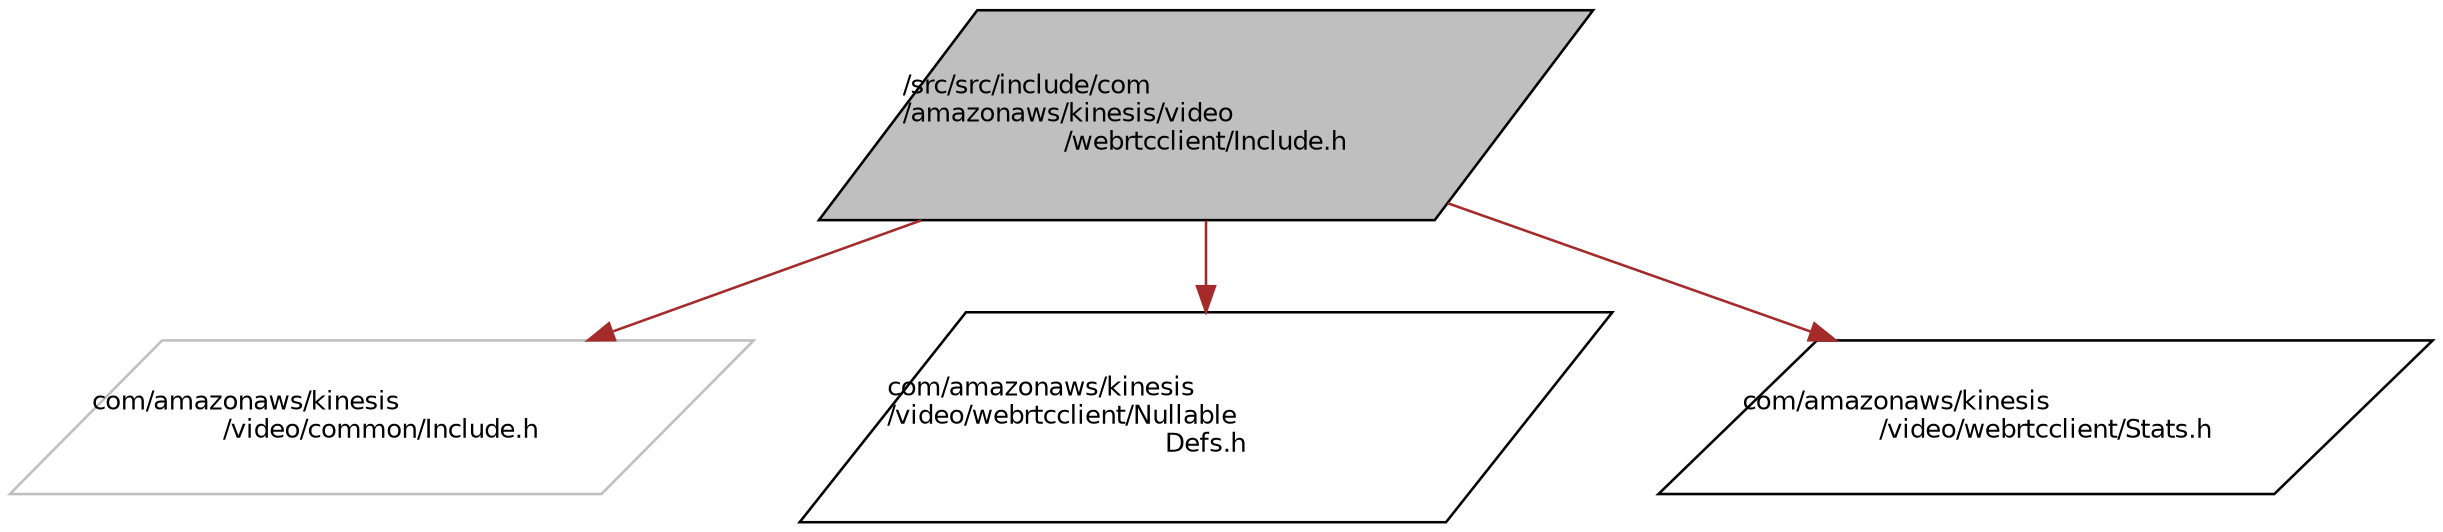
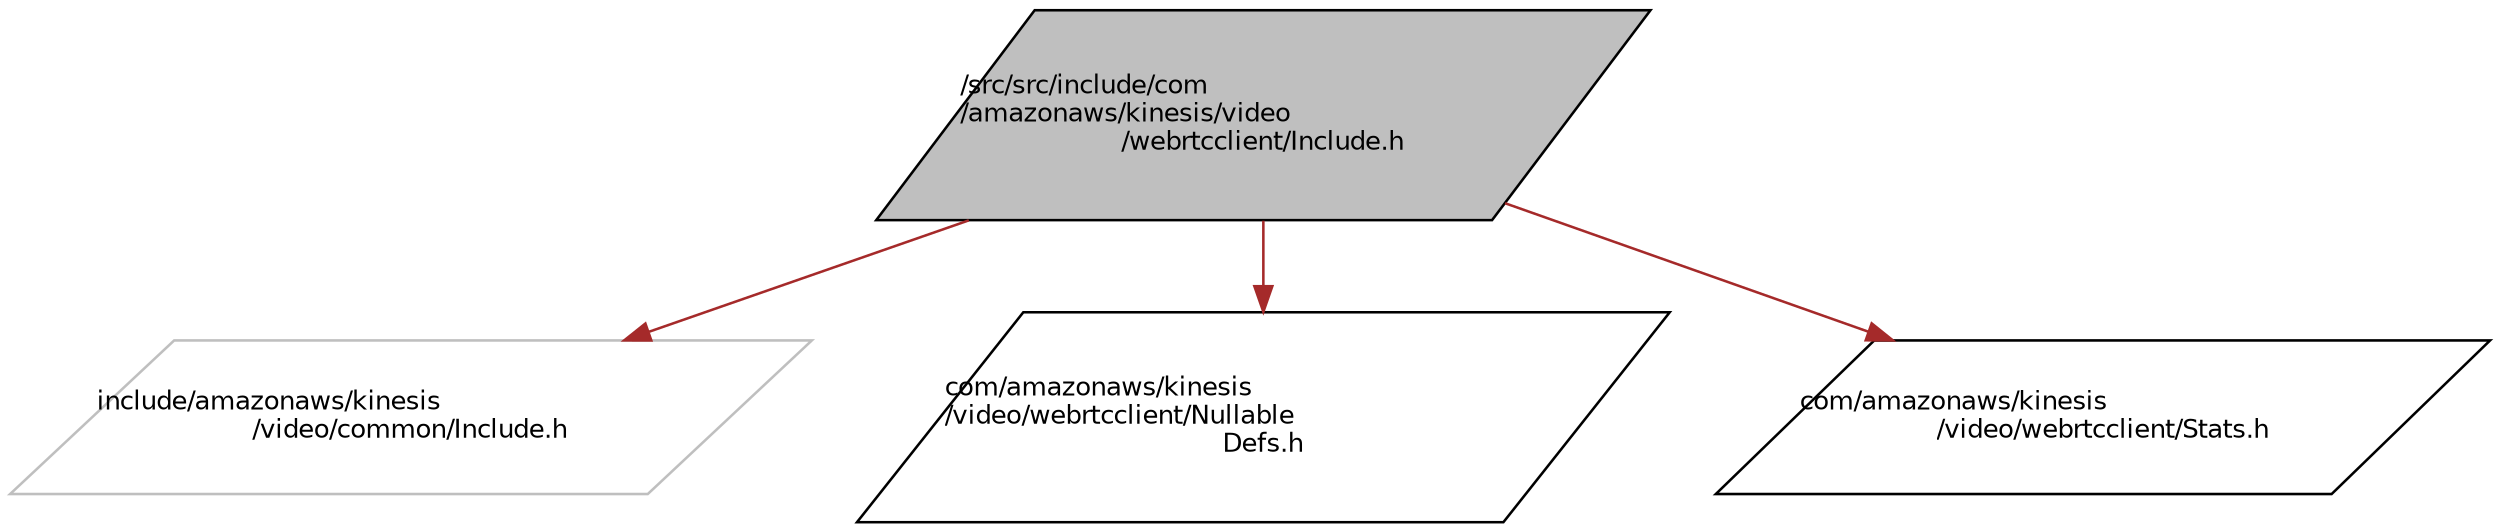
node "com/amazonaws/kinesis /video/common/Include.h": label "com/amazonaws/kinesis /video/common/Include.h" -> "include/amazonaws/kinesis /video/common/Include.h"
